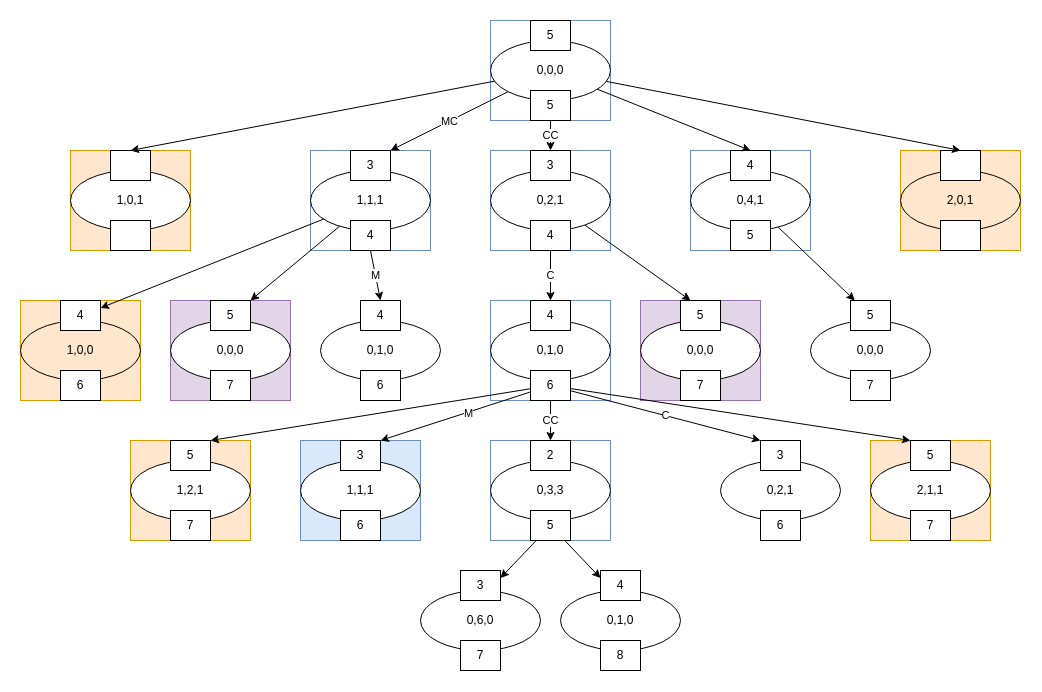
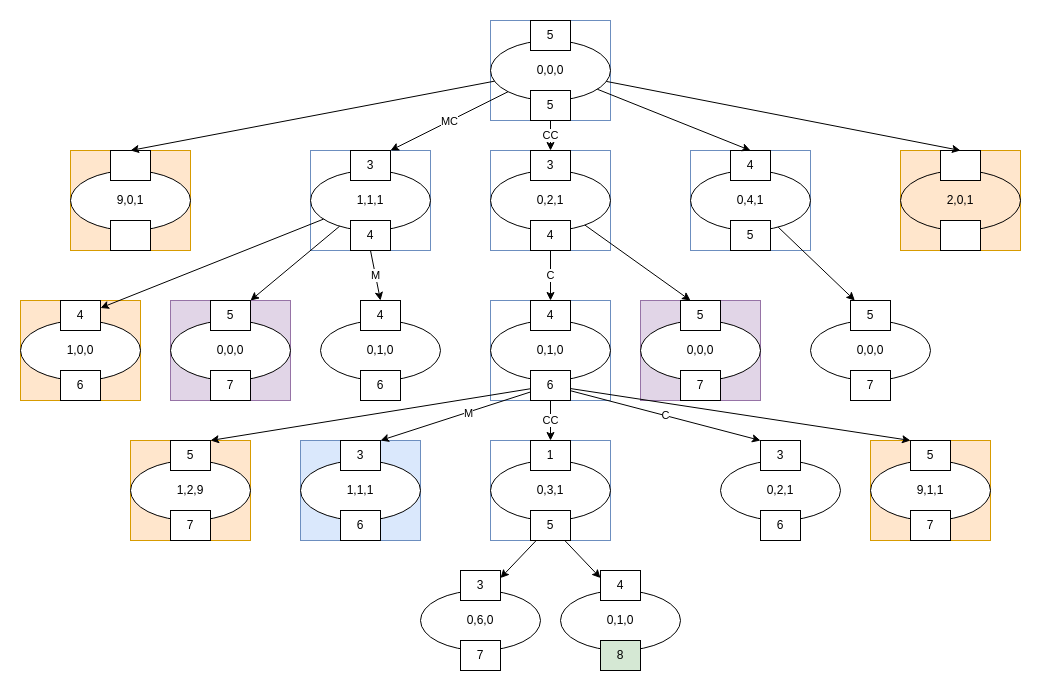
node "1,0,1": label "1,0,1" -> "9,0,1"
node "1,0,0": fillcolor #ffe6cc -> #ffffff
node "2": label "2" -> "1"
node "1,2,1": label "1,2,1" -> "1,2,9"
node "0,3,3": label "0,3,3" -> "0,3,1"
node "2,1,1": label "2,1,1" -> "9,1,1"
node "8": fillcolor #ffffff -> #d5e8d4
